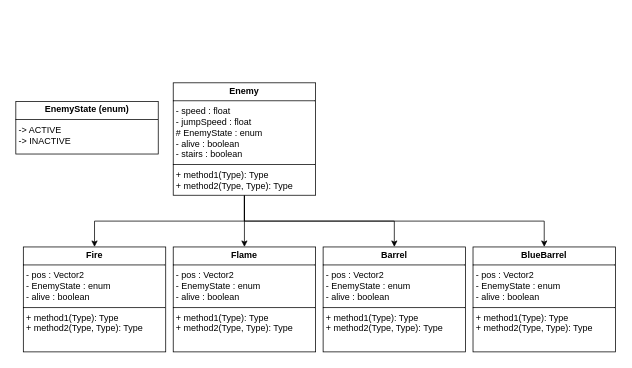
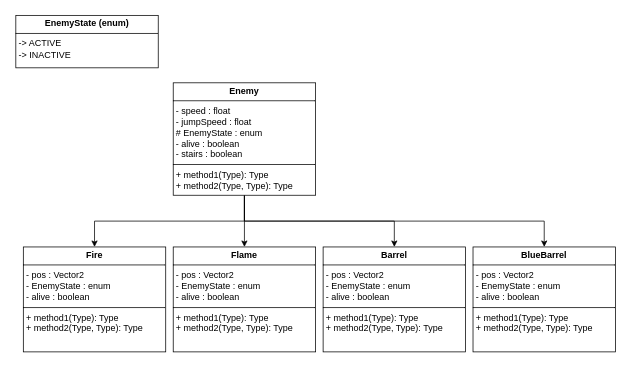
node "EnemyState (enum) -> ACTIVE -> INACTIVE": moved (87, 128) -> (87, 42)
